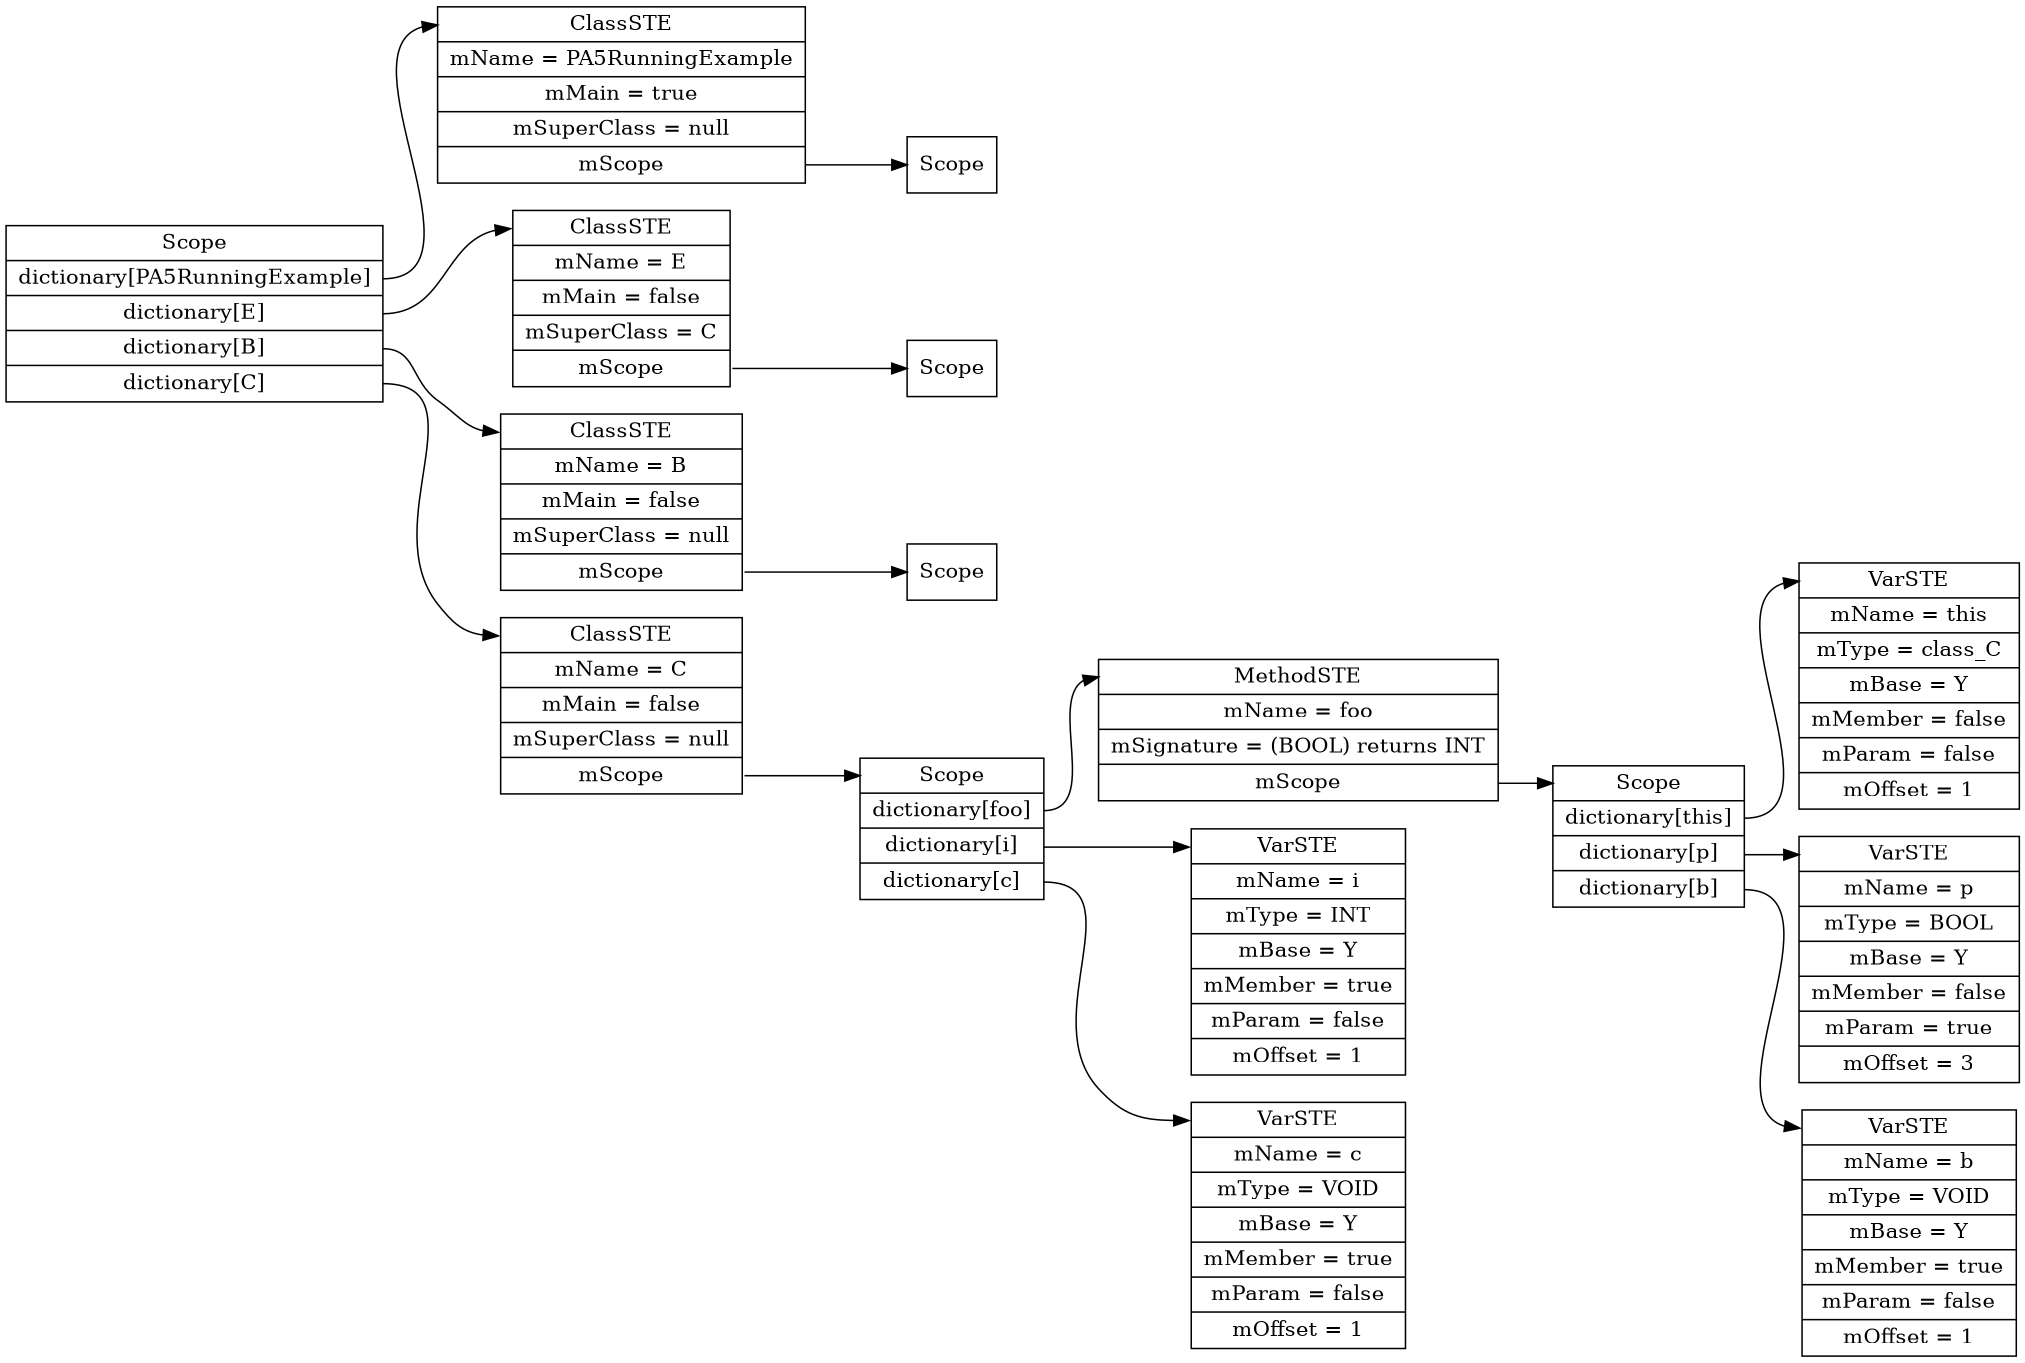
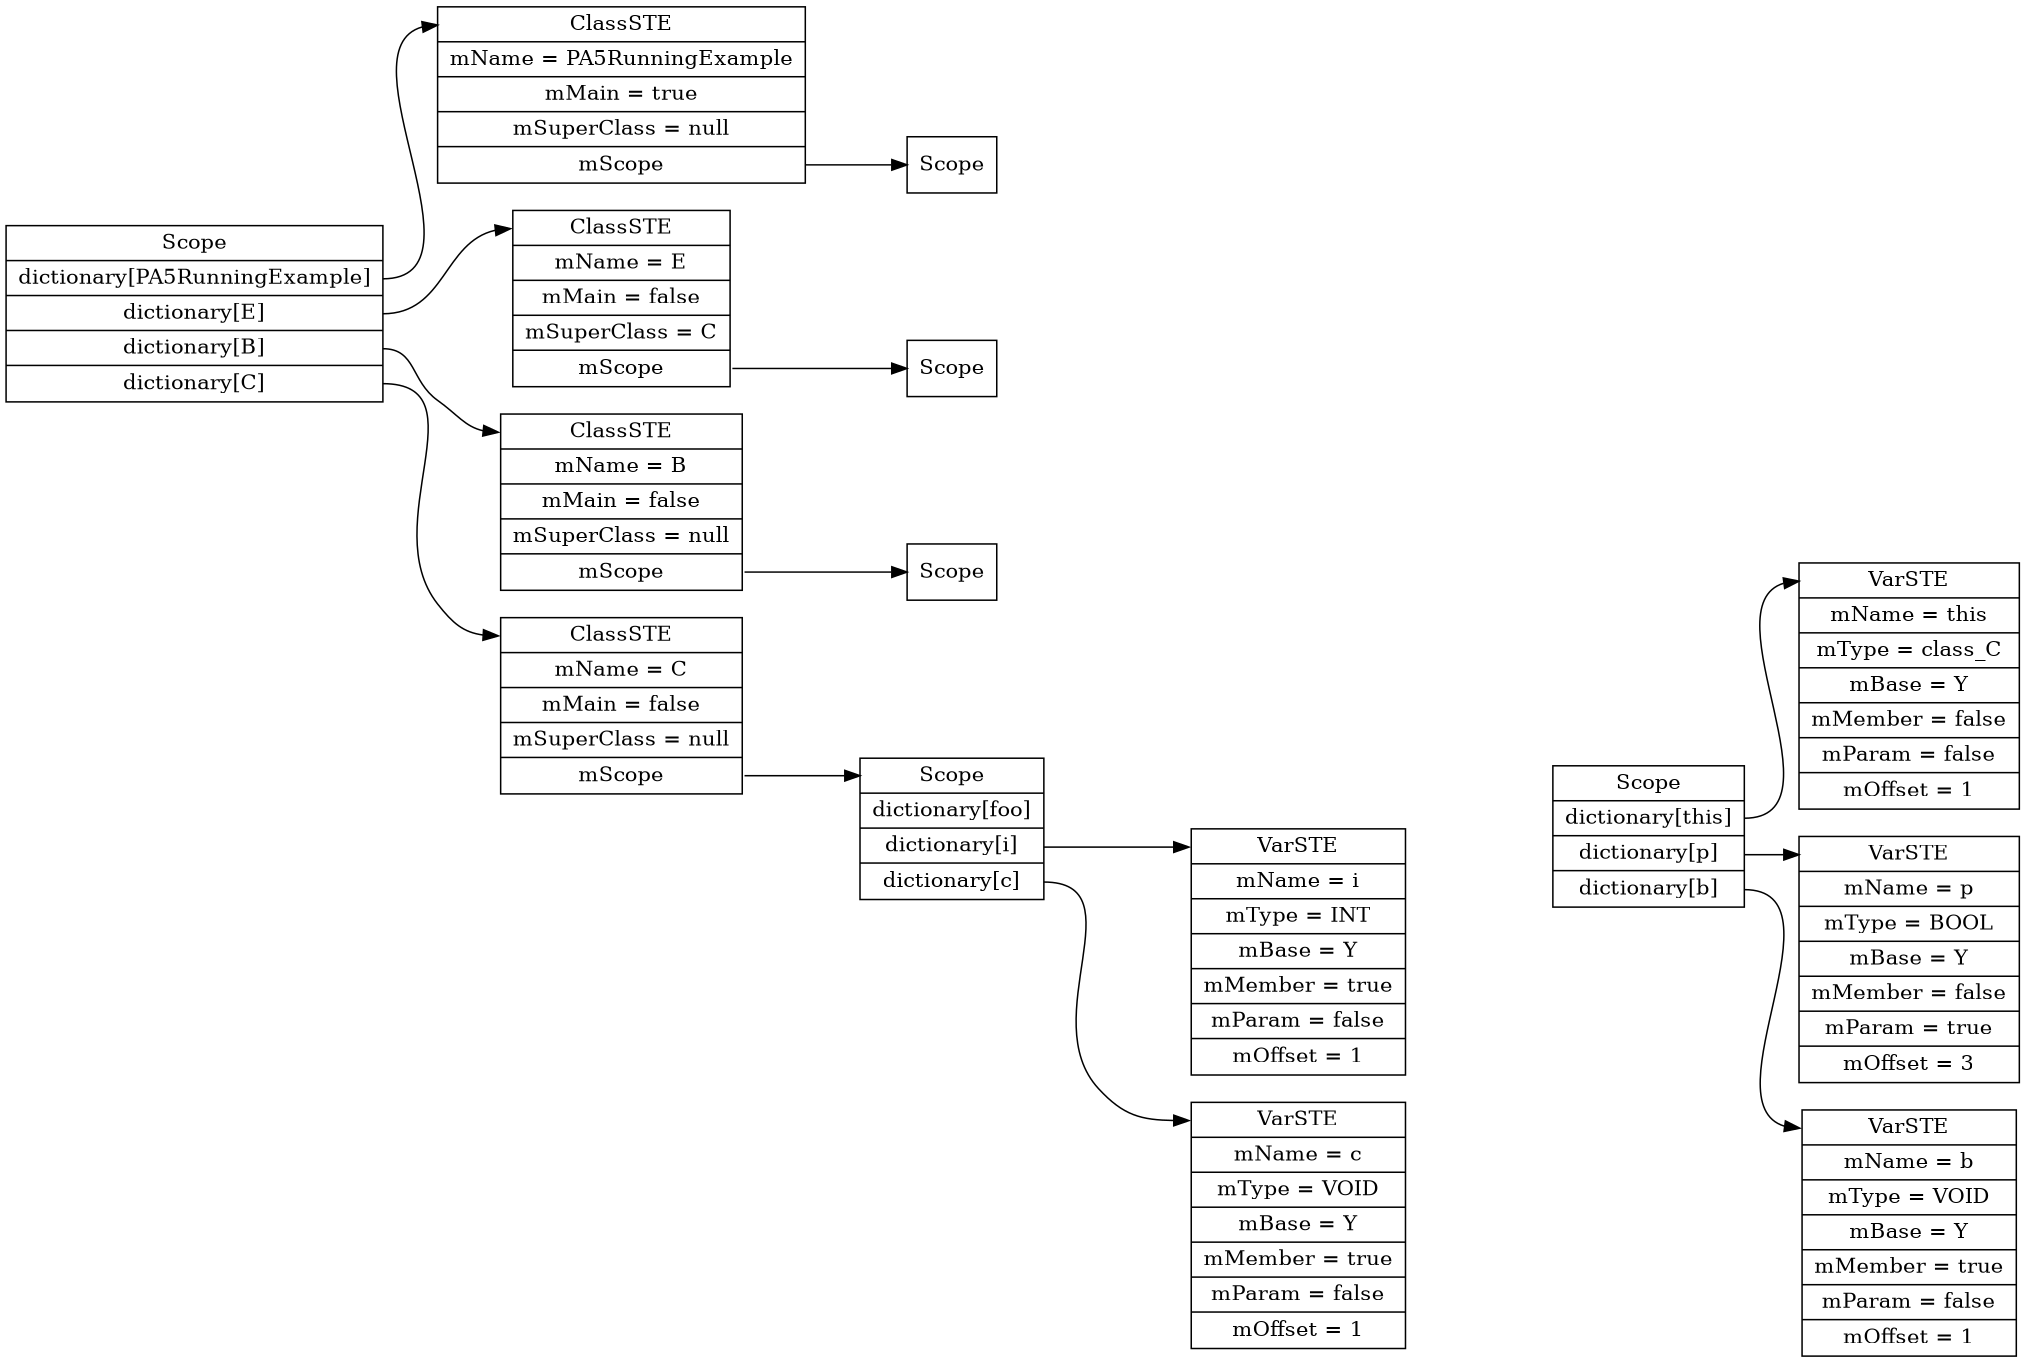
node "MethodSTE": removed
